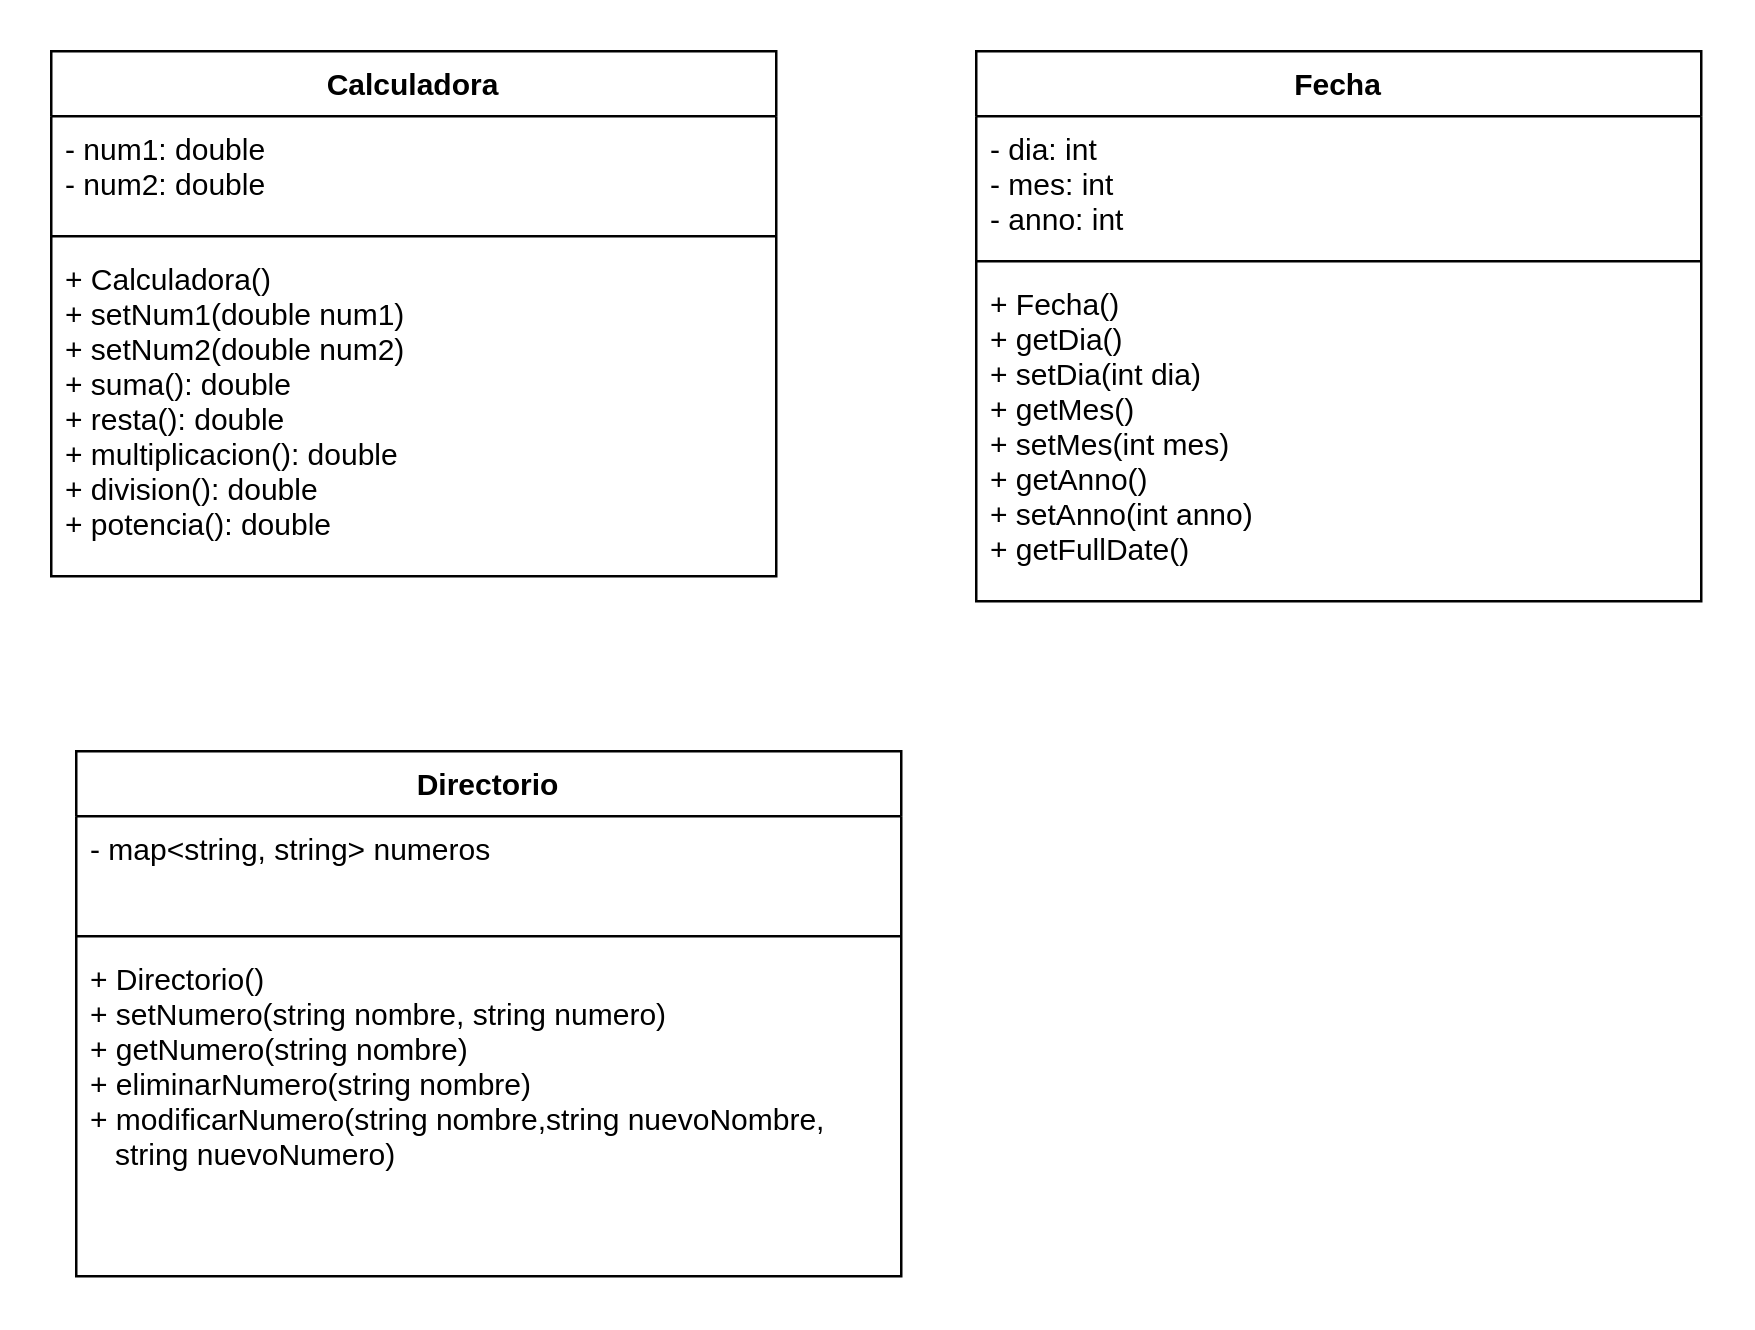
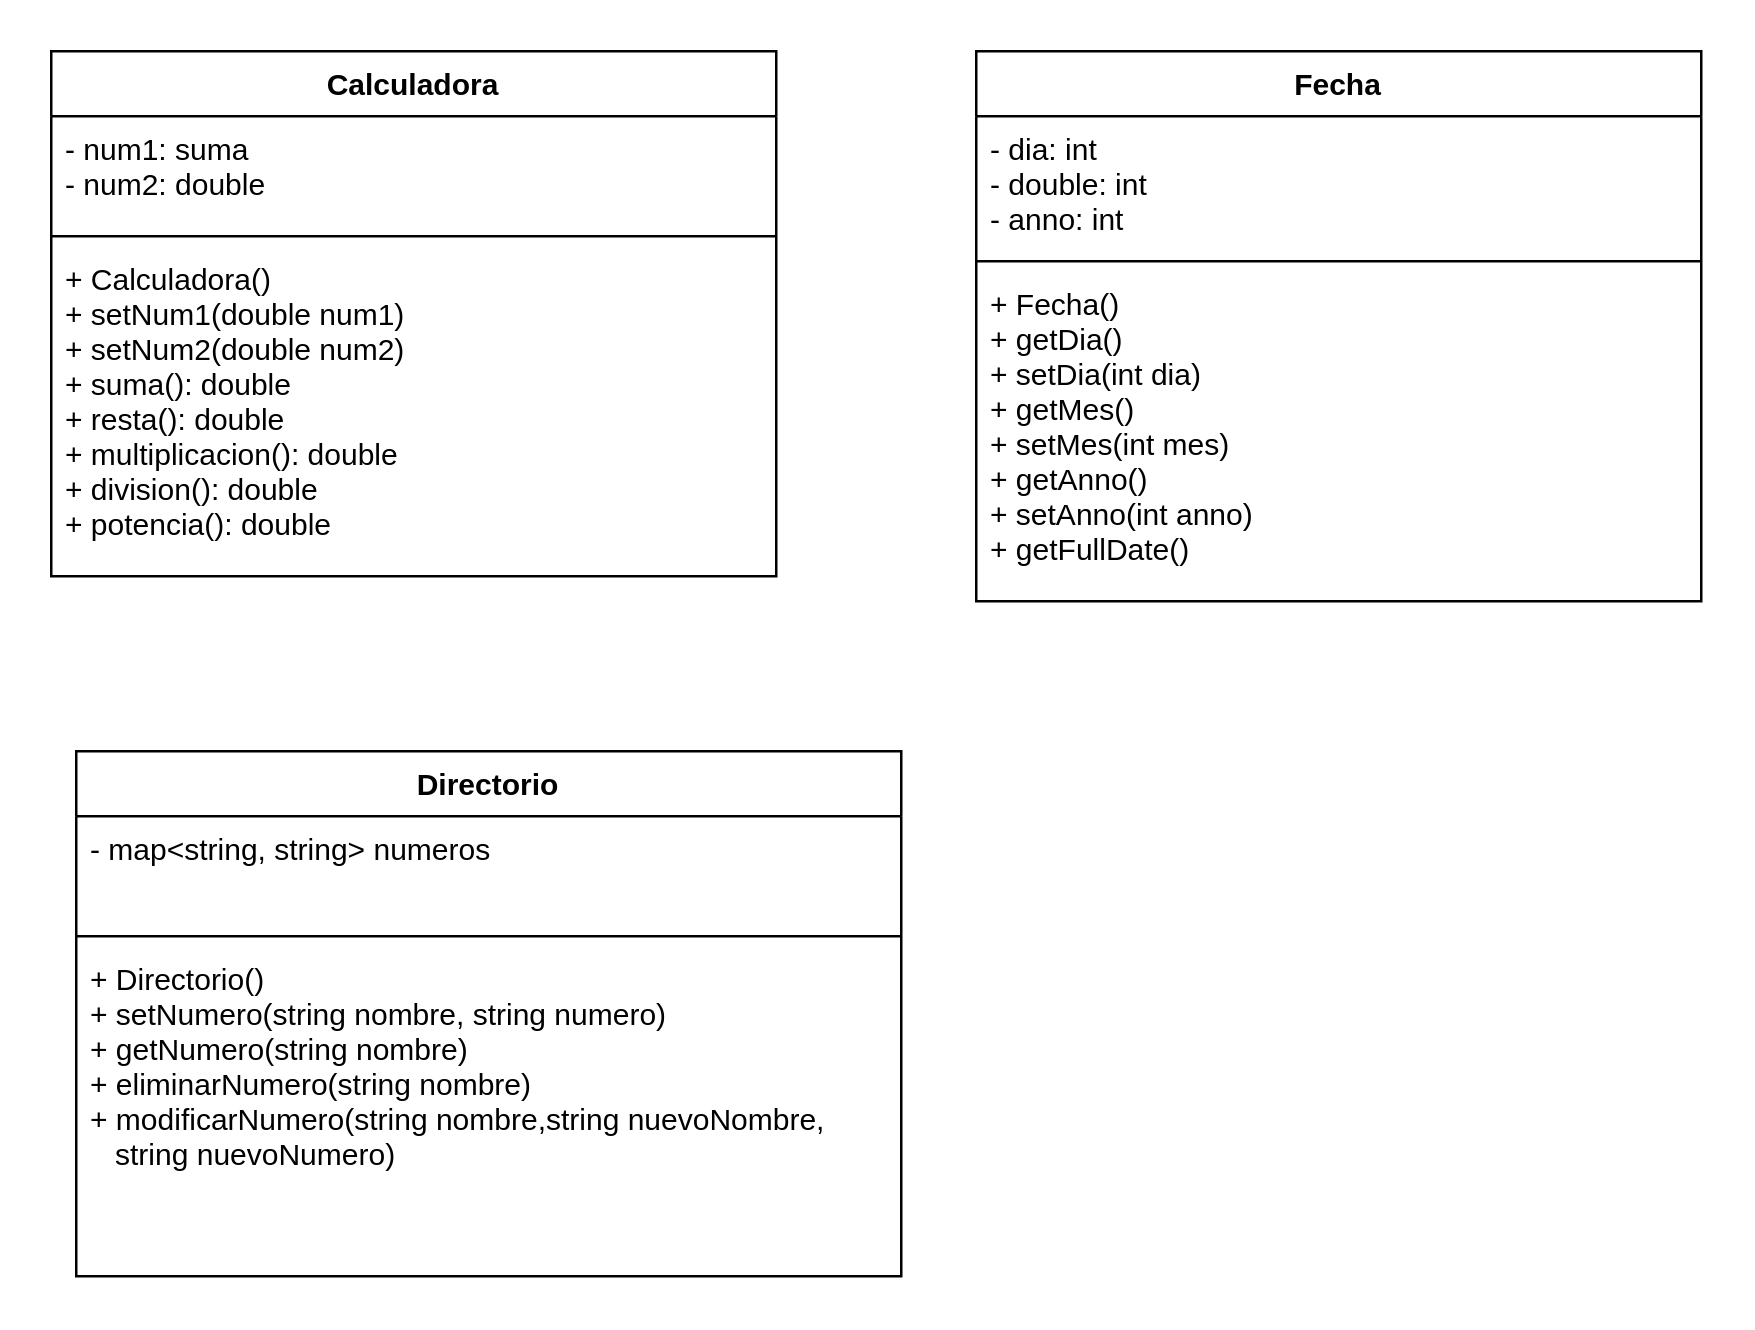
node "- num1: double - num2: double": label "- num1: double - num2: double" -> "- num1: suma - num2: double"
node "- dia: int - mes: int - anno: int": label "- dia: int - mes: int - anno: int" -> "- dia: int - double: int - anno: int"
